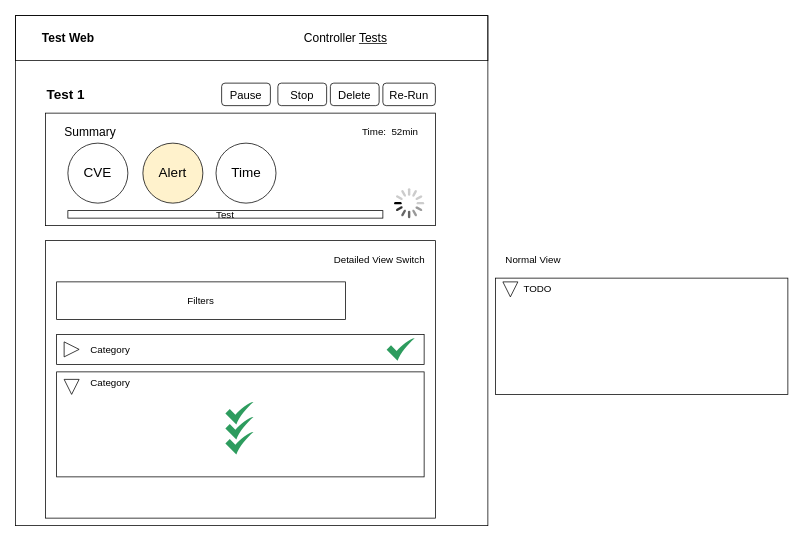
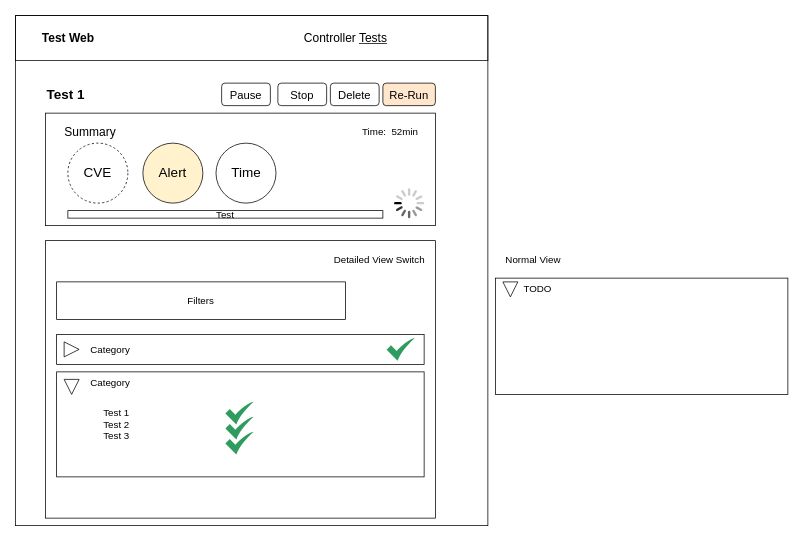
node "Re-Run": fillcolor #ffffff -> #ffe6cc
node "CVE": style solid -> dashed
node "Test 1 Test 2 Test 3": added
